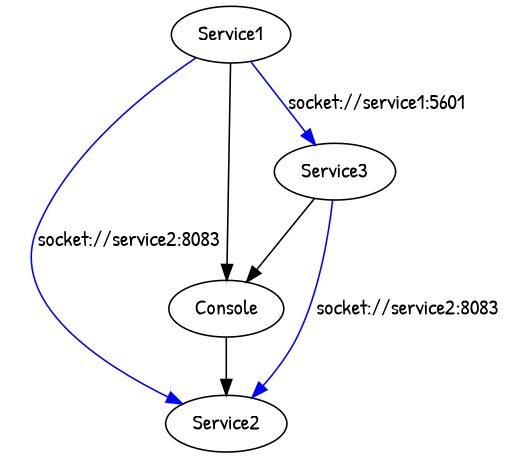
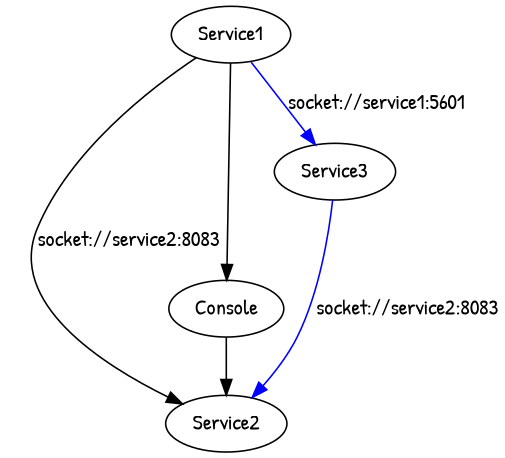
edge "Service1" -> "Service2": color blue -> black
edge "Service3" -> "Console": removed
